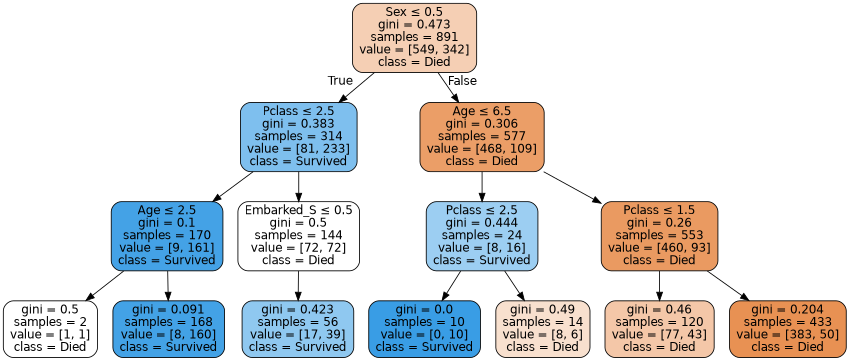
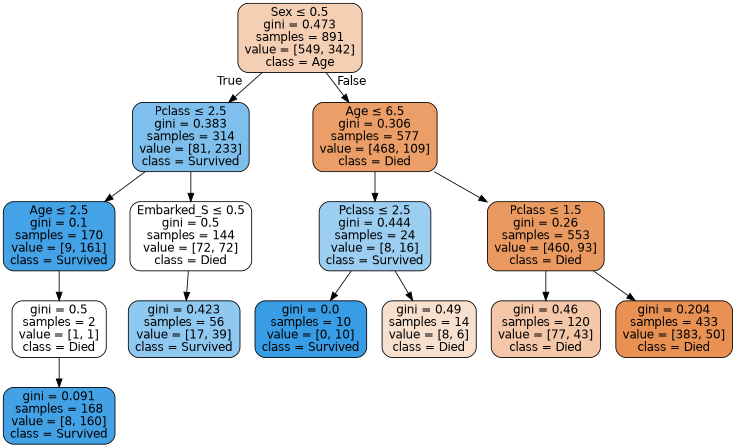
node "Sex ≤ 0.5": text "class = Died" -> "class = Age"
edge "Age ≤ 2.5" -> "gini = 0.091": now "gini = 0.5" -> "gini = 0.091"
